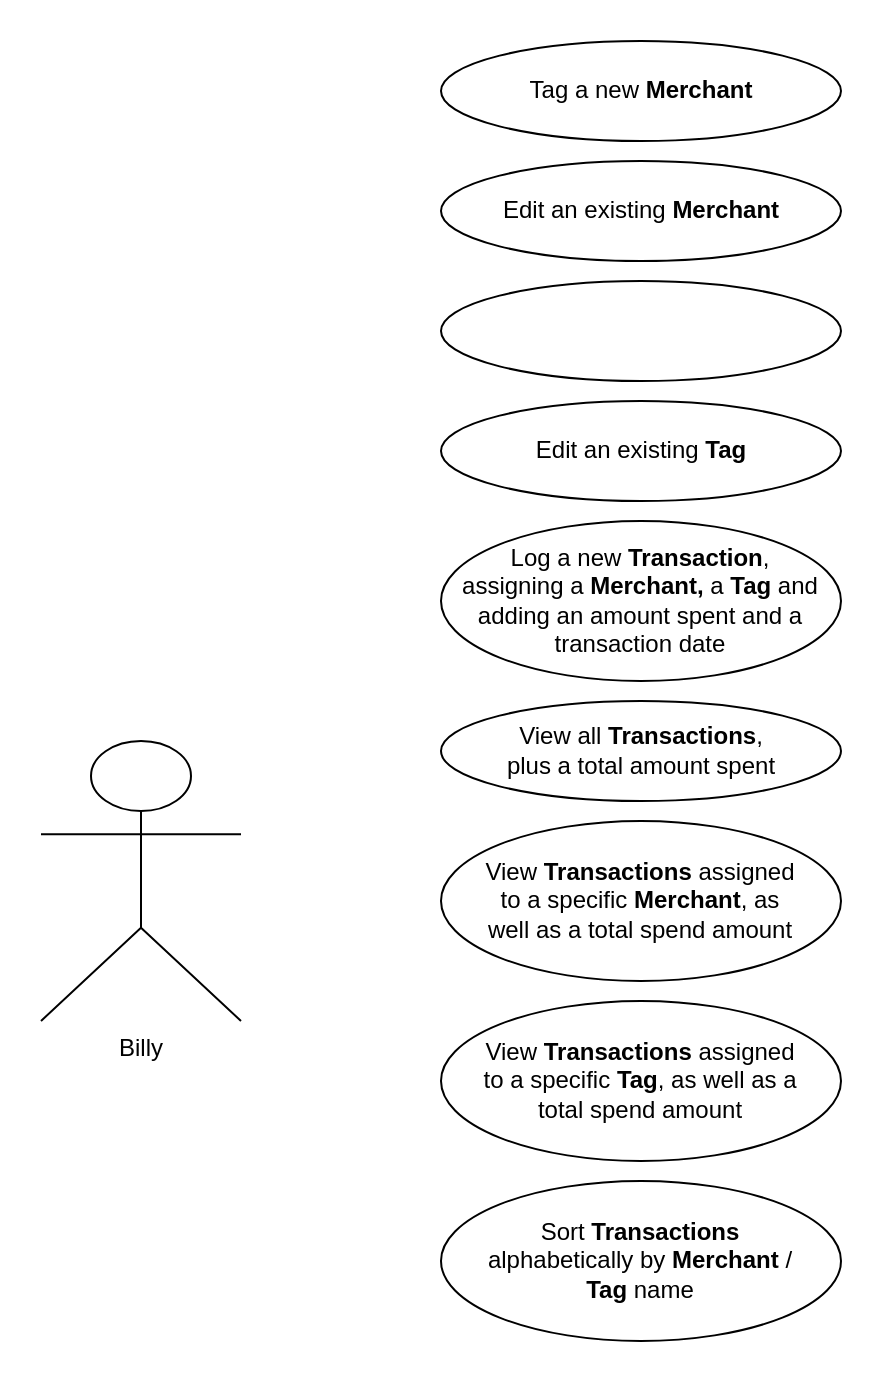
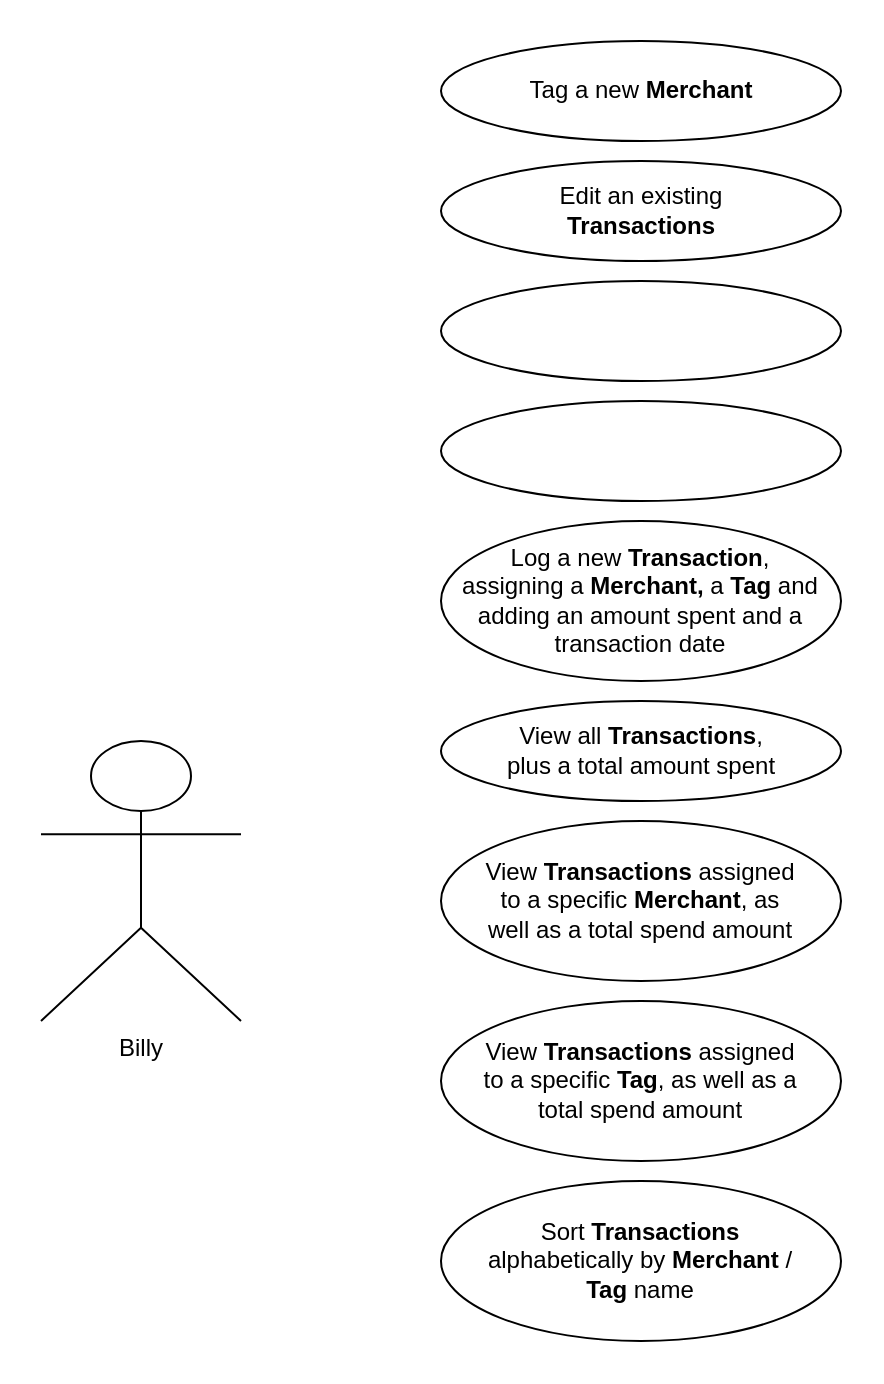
node "Edit an existing Merchant": label "Edit an existing Merchant" -> "Edit an existing Transactions"
node "Edit an existing Tag": removed
